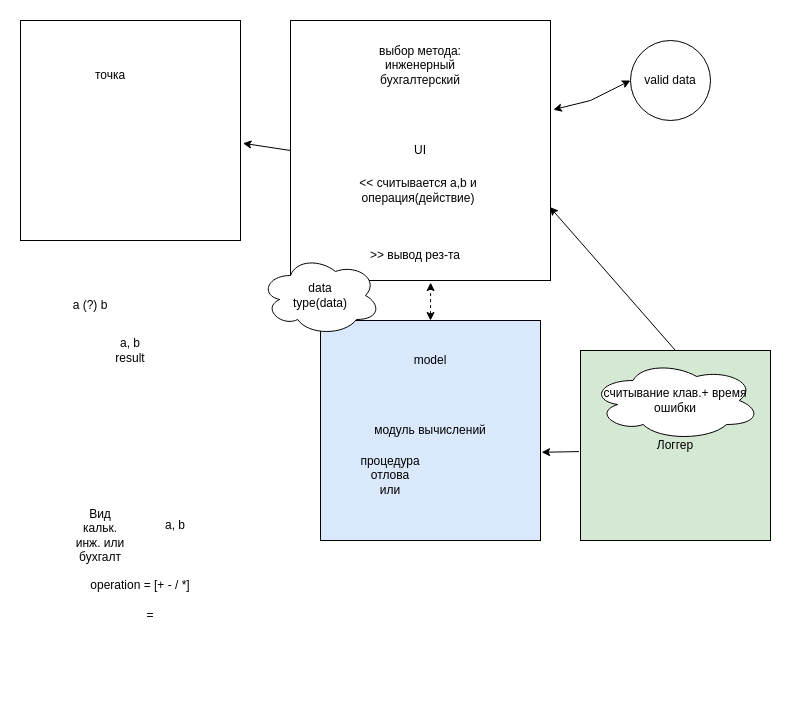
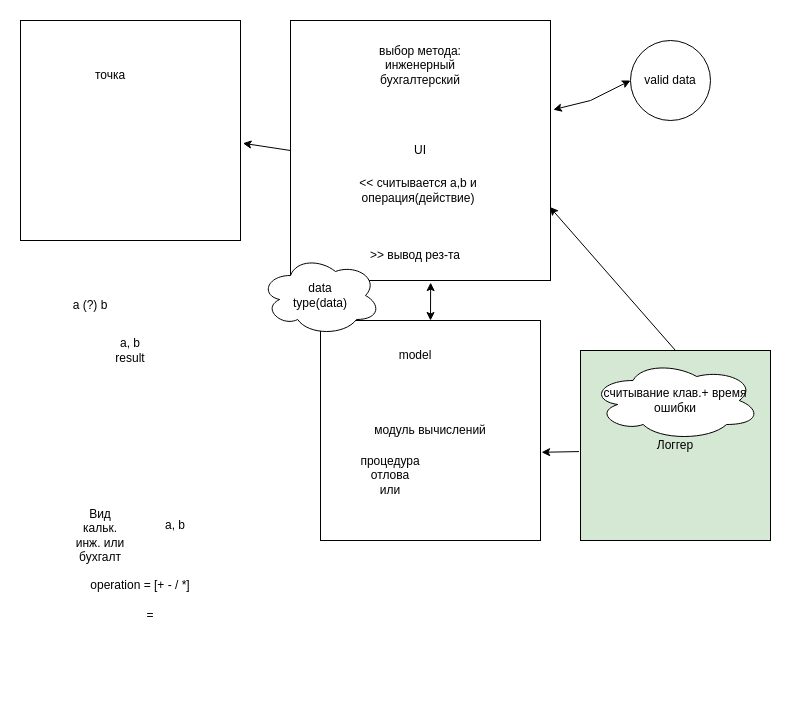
edge "UI" -- "модуль вычислений": style dashed -> solid
node "model": moved (431, 361) -> (416, 356)
node "модуль вычислений": fillcolor #dae8fc -> #ffffff
